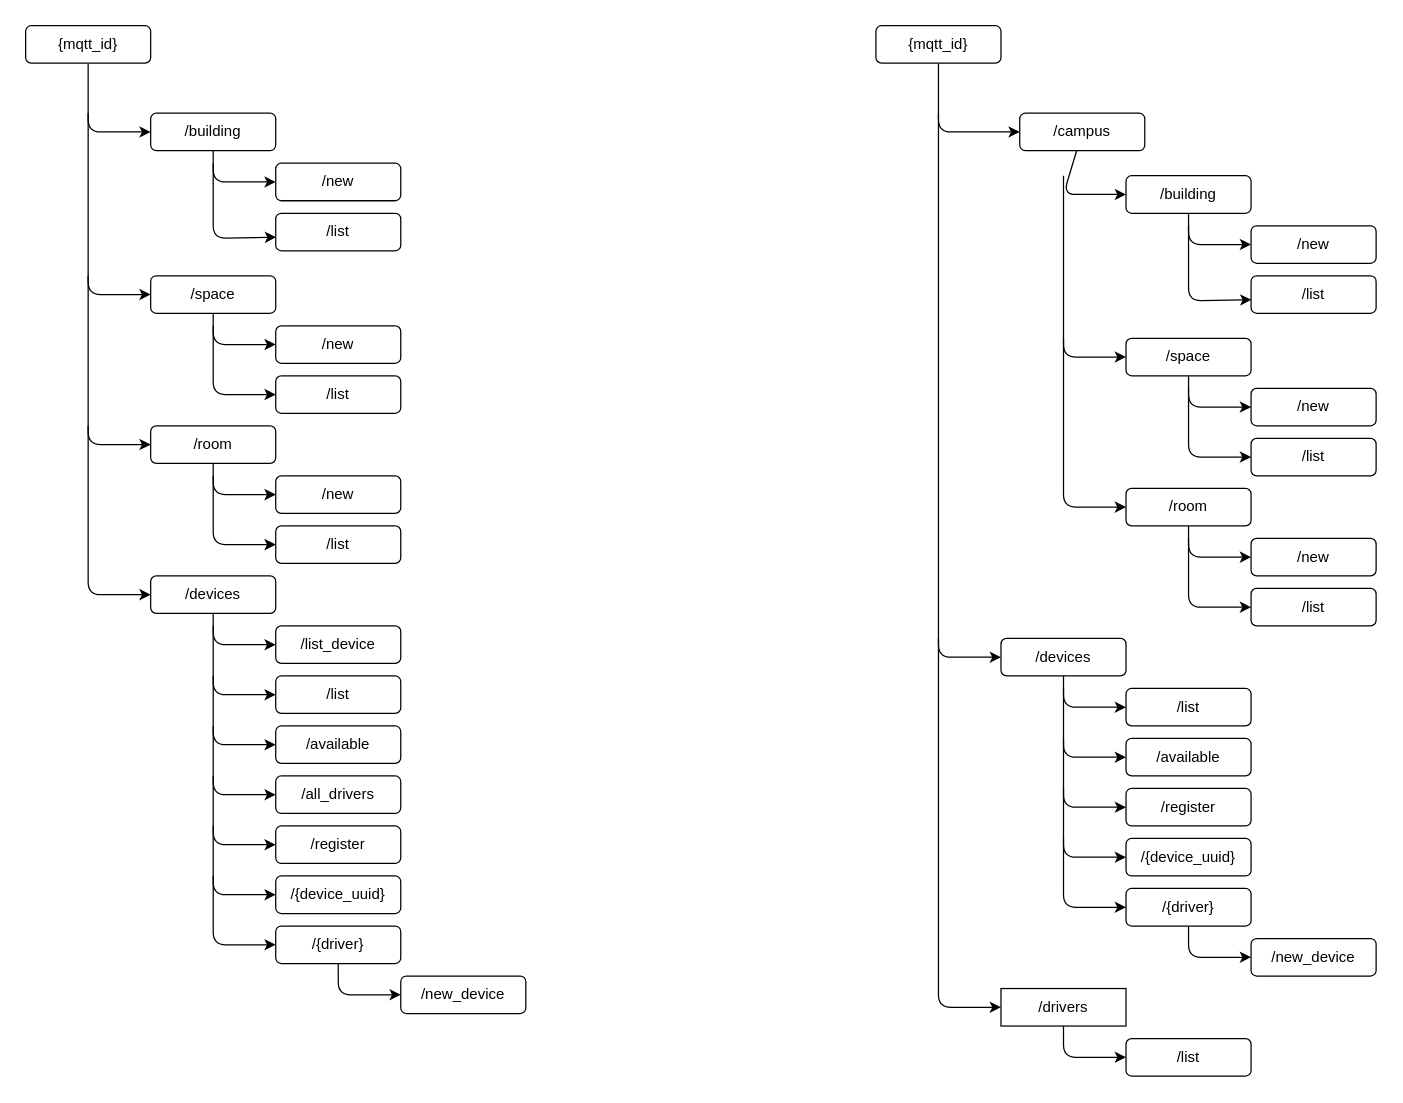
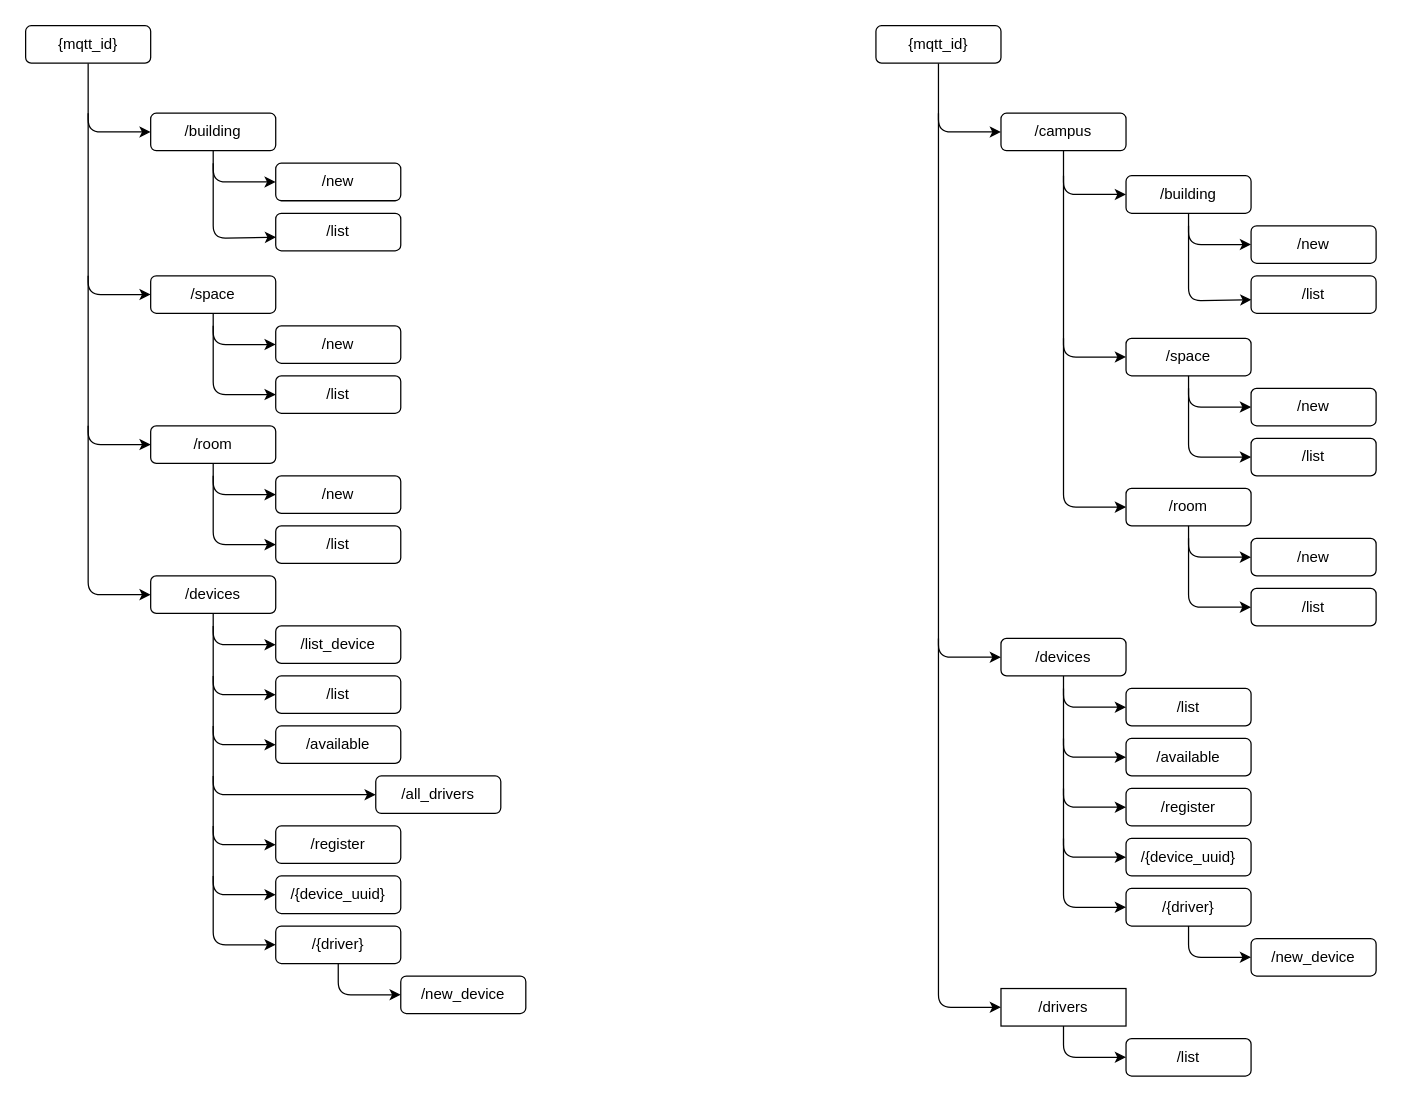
node "/campus": moved (1082, 132) -> (1063, 132)
node "/all_drivers": moved (338, 794) -> (438, 794)
